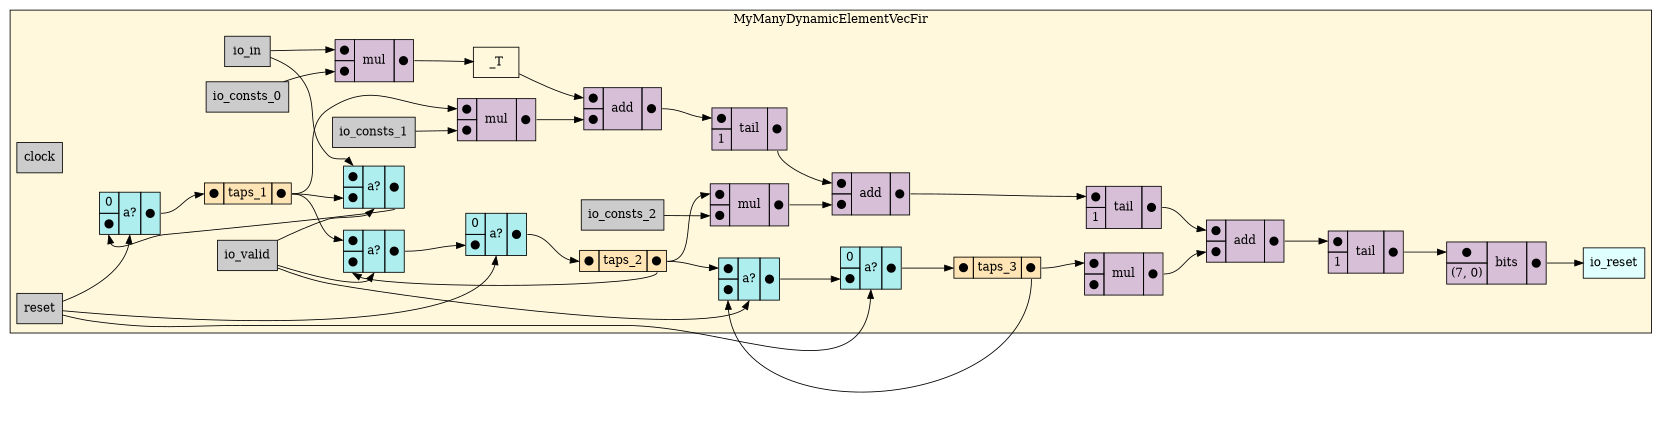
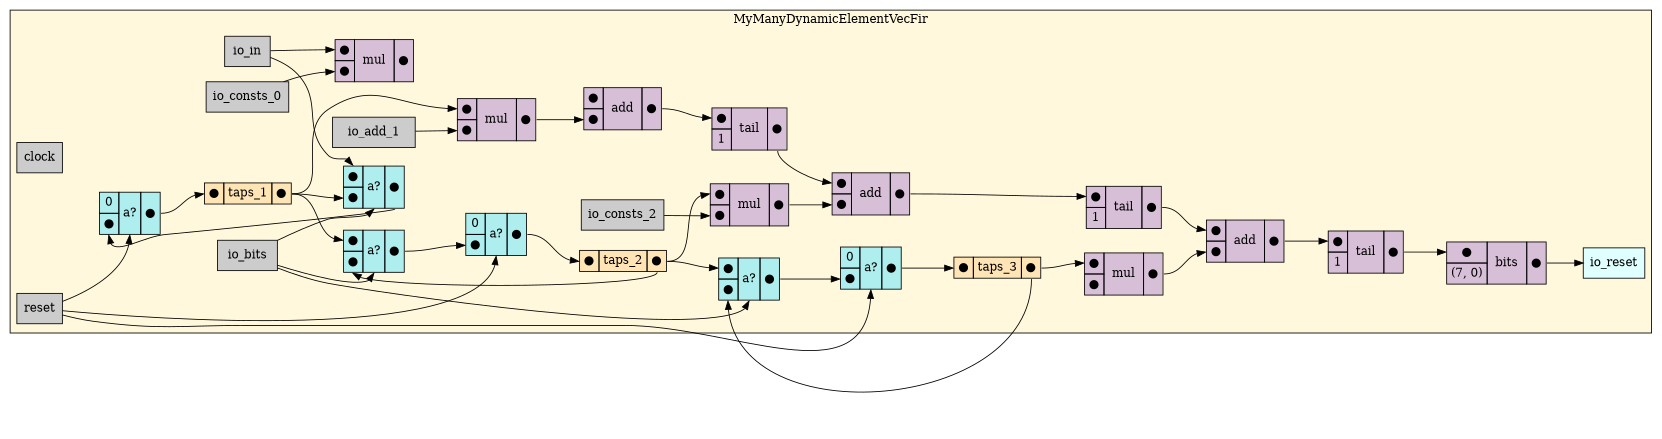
node "_T": removed
node "io_consts_1": label "io_consts_1" -> "io_add_1"
node "io_valid": label "io_valid" -> "io_bits"
